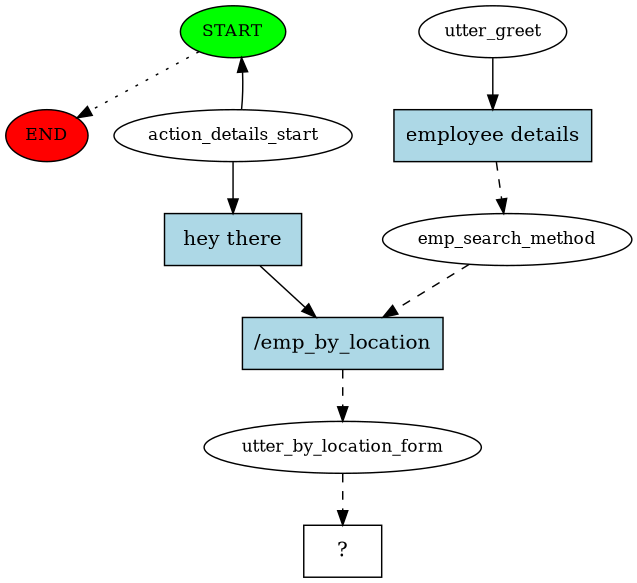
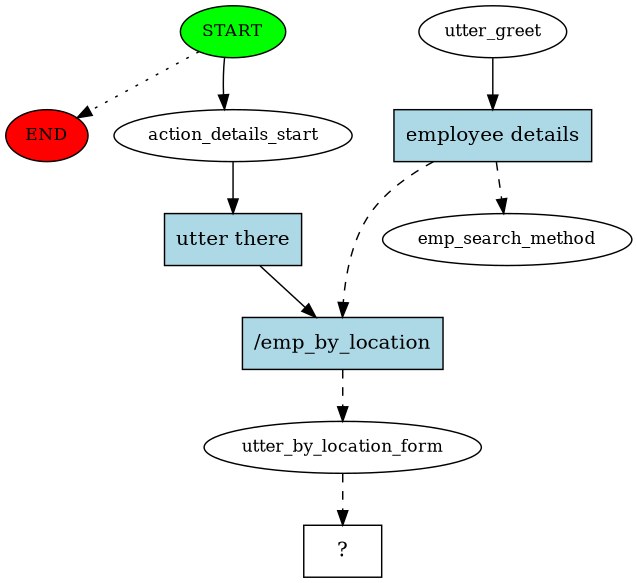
edge "action_details_start" -> "START": reversed
node "hey there": label "hey there" -> "utter there"
edge "emp_search_method" -> "/emp_by_location": now "employee details" -> "/emp_by_location"
